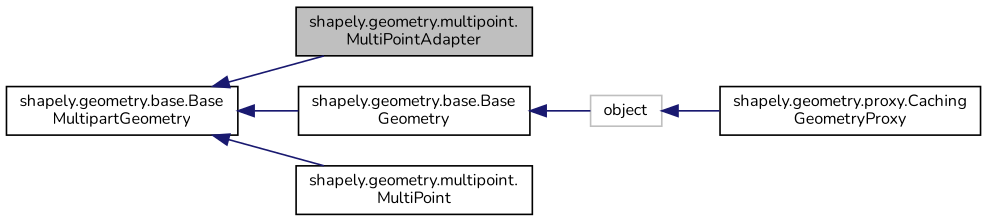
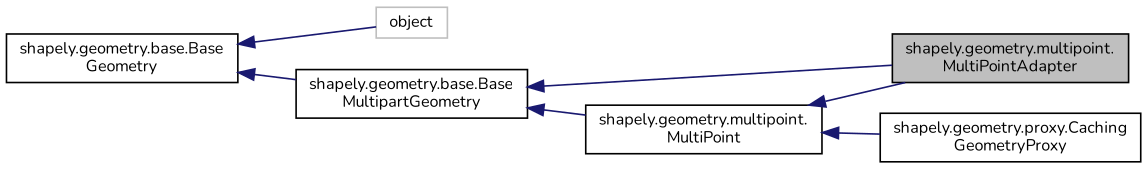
edge "shapely.geometry.multipoint. MultiPointAdapter" -> "shapely.geometry.multipoint. MultiPoint": added
edge "shapely.geometry.base.Base Geometry" -> "shapely.geometry.base.Base MultipartGeometry": reversed
edge "shapely.geometry.proxy.Caching GeometryProxy" -> "object": now "shapely.geometry.proxy.Caching GeometryProxy" -> "shapely.geometry.multipoint. MultiPoint"
